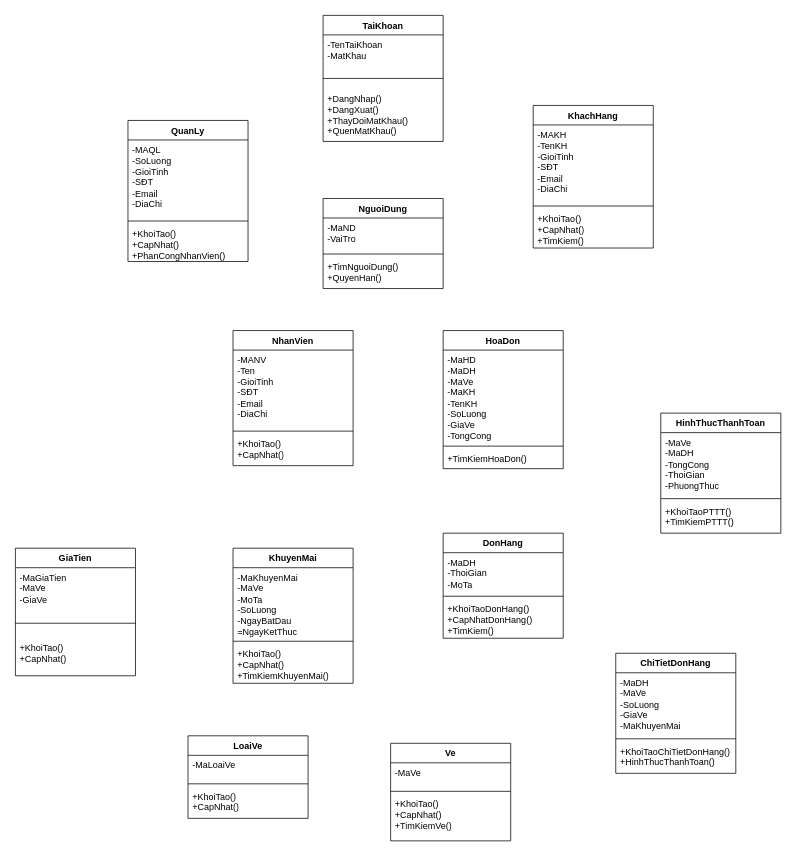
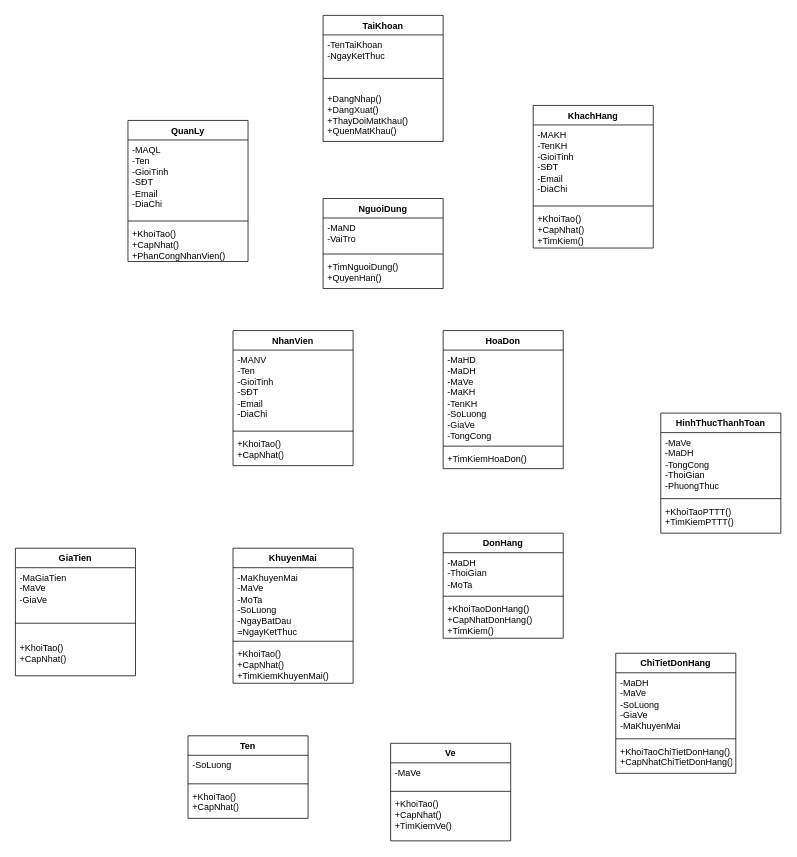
node "-TenTaiKhoan -MatKhau": label "-TenTaiKhoan -MatKhau" -> "-TenTaiKhoan -NgayKetThuc"
node "-MAQL -SoLuong -GioiTinh -SĐT -Email -DiaChi": label "-MAQL -SoLuong -GioiTinh -SĐT -Email -DiaChi" -> "-MAQL -Ten -GioiTinh -SĐT -Email -DiaChi"
node "LoaiVe": label "LoaiVe" -> "Ten"
node "+KhoiTaoChiTietDonHang() +HinhThucThanhToan()": label "+KhoiTaoChiTietDonHang() +HinhThucThanhToan()" -> "+KhoiTaoChiTietDonHang() +CapNhatChiTietDonHang()"
node "-MaLoaiVe": label "-MaLoaiVe" -> "-SoLuong"
